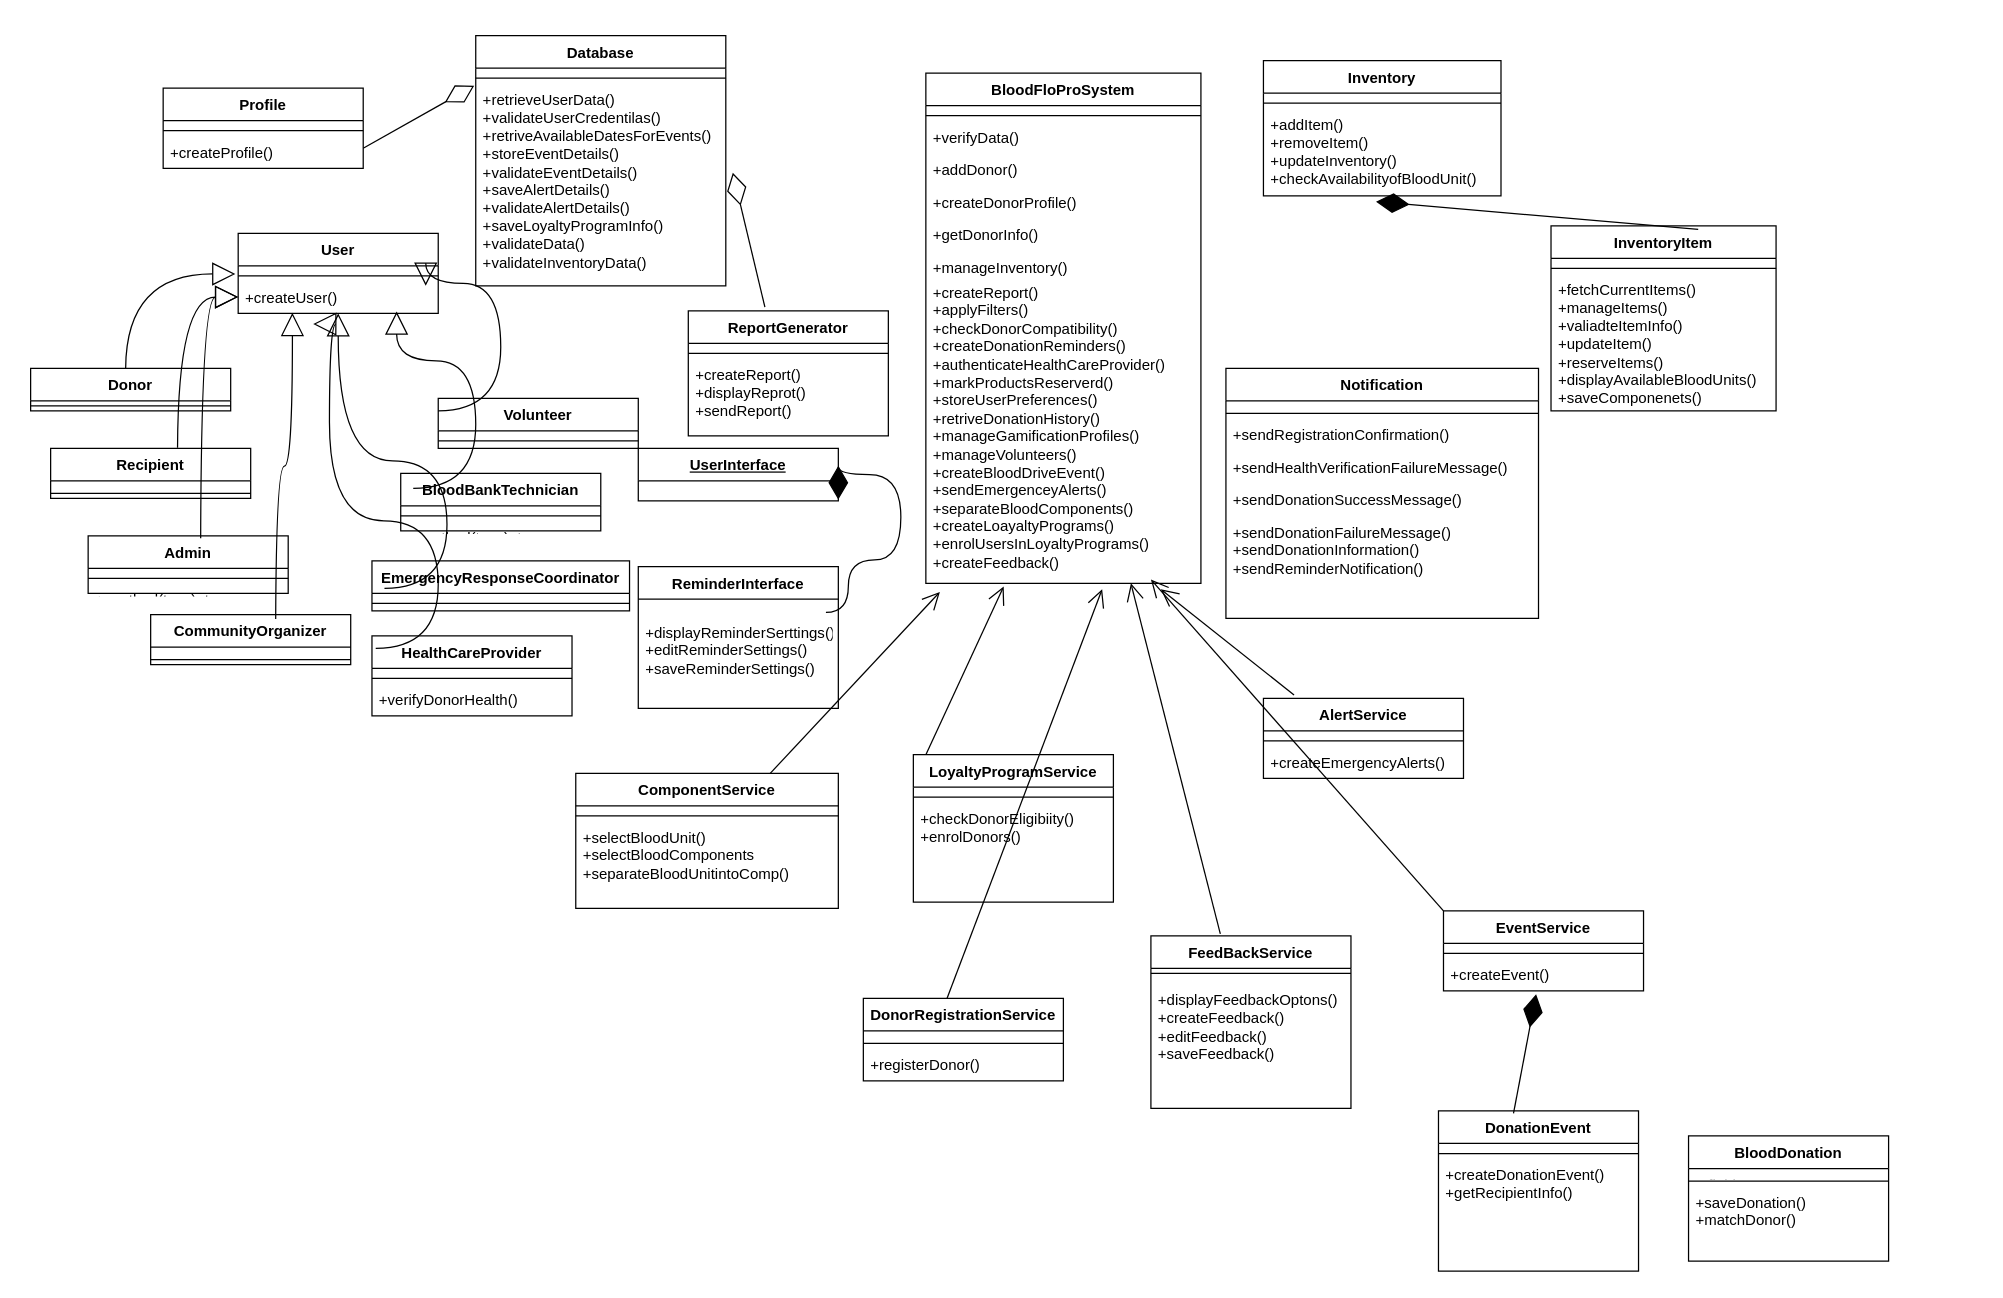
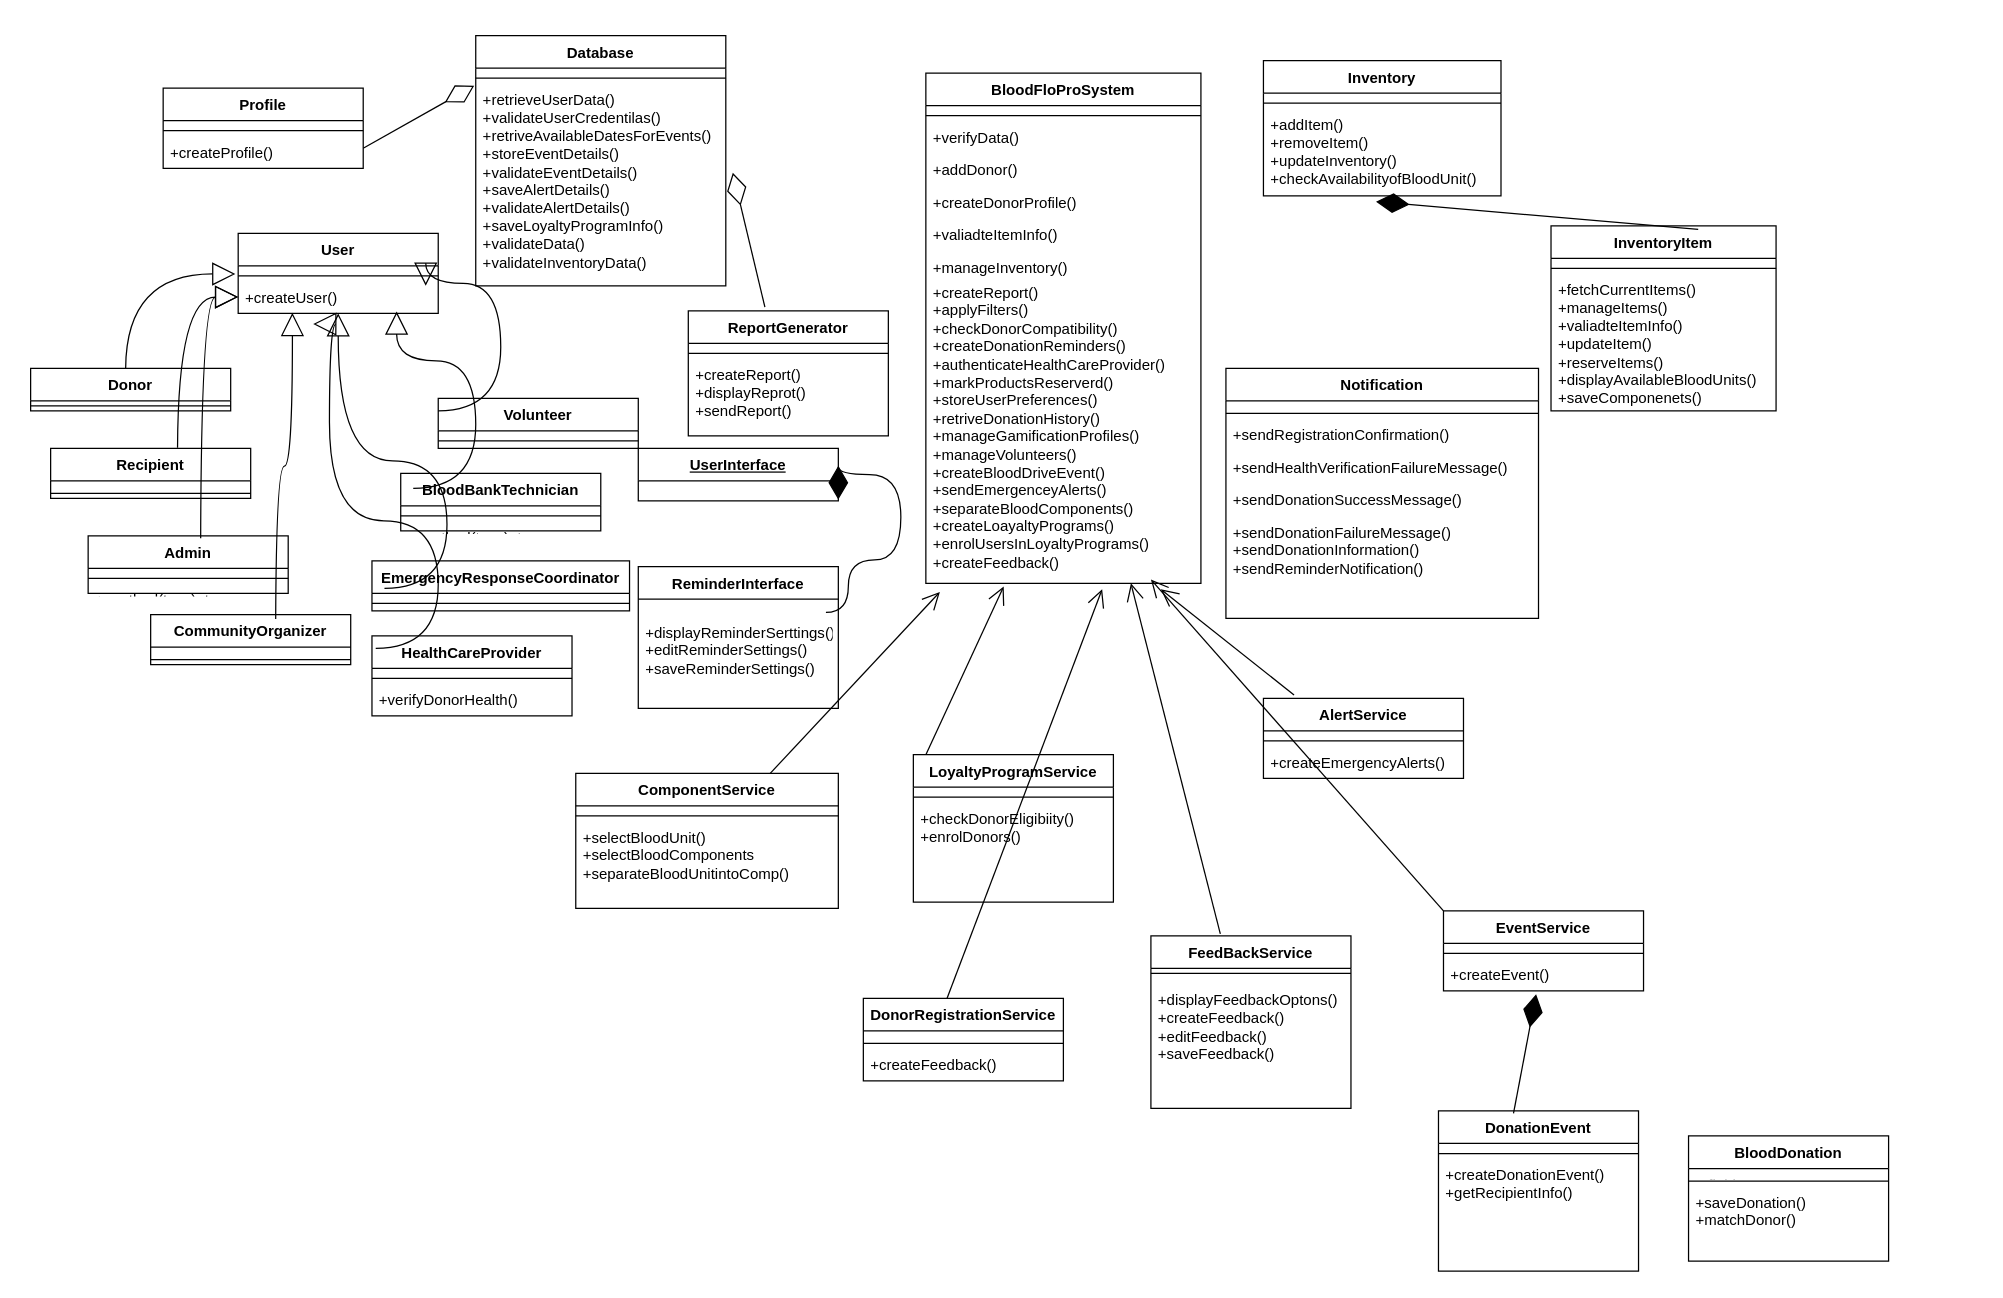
node "+getDonorInfo()": label "+getDonorInfo()" -> "+valiadteItemInfo()"
node "+registerDonor()": label "+registerDonor()" -> "+createFeedback()"
